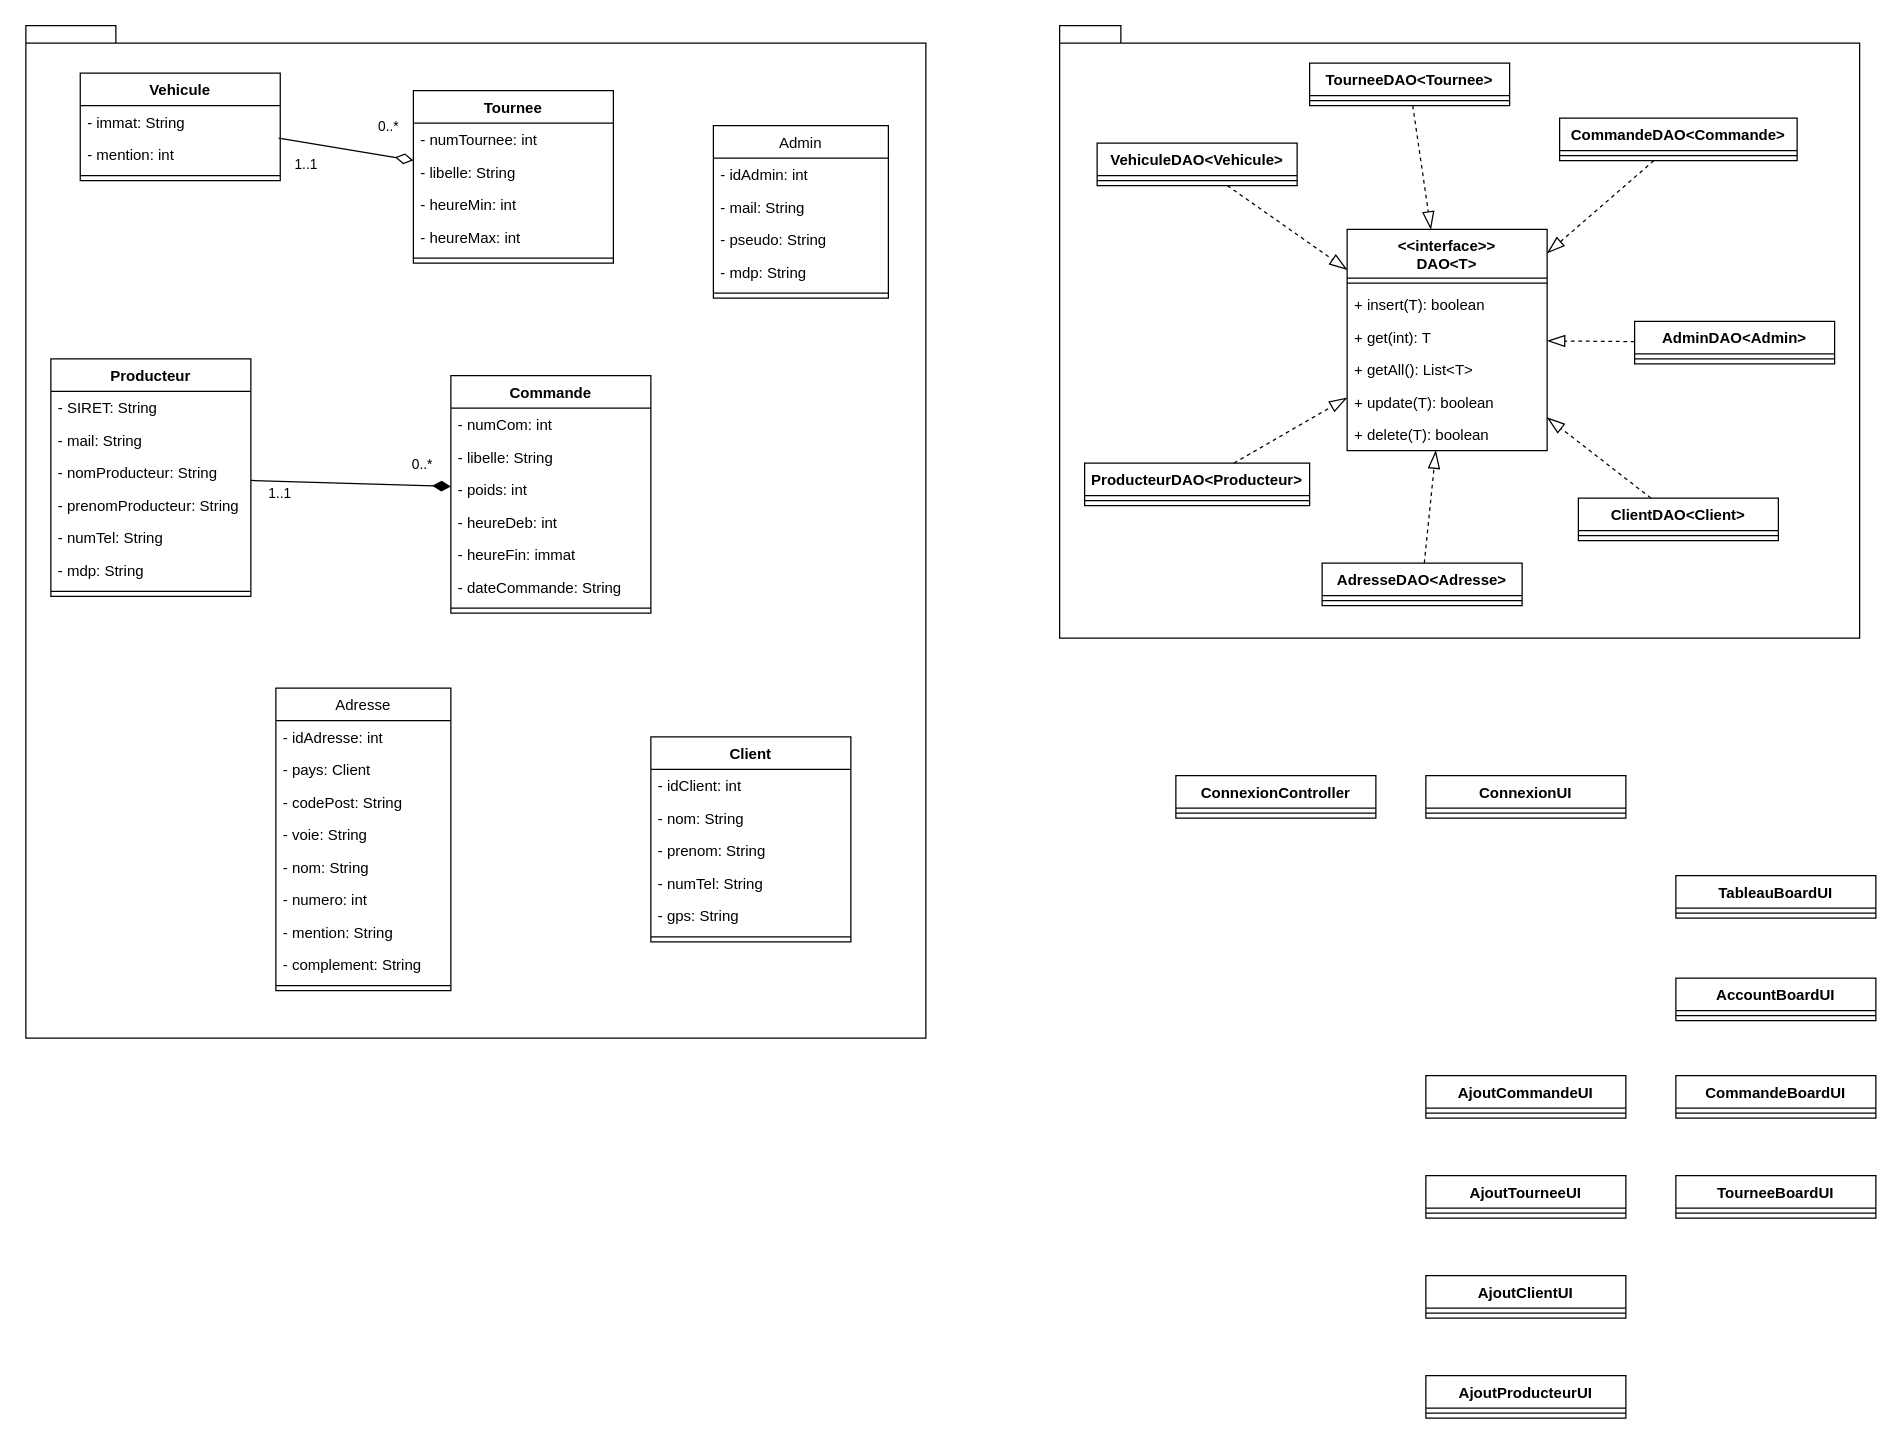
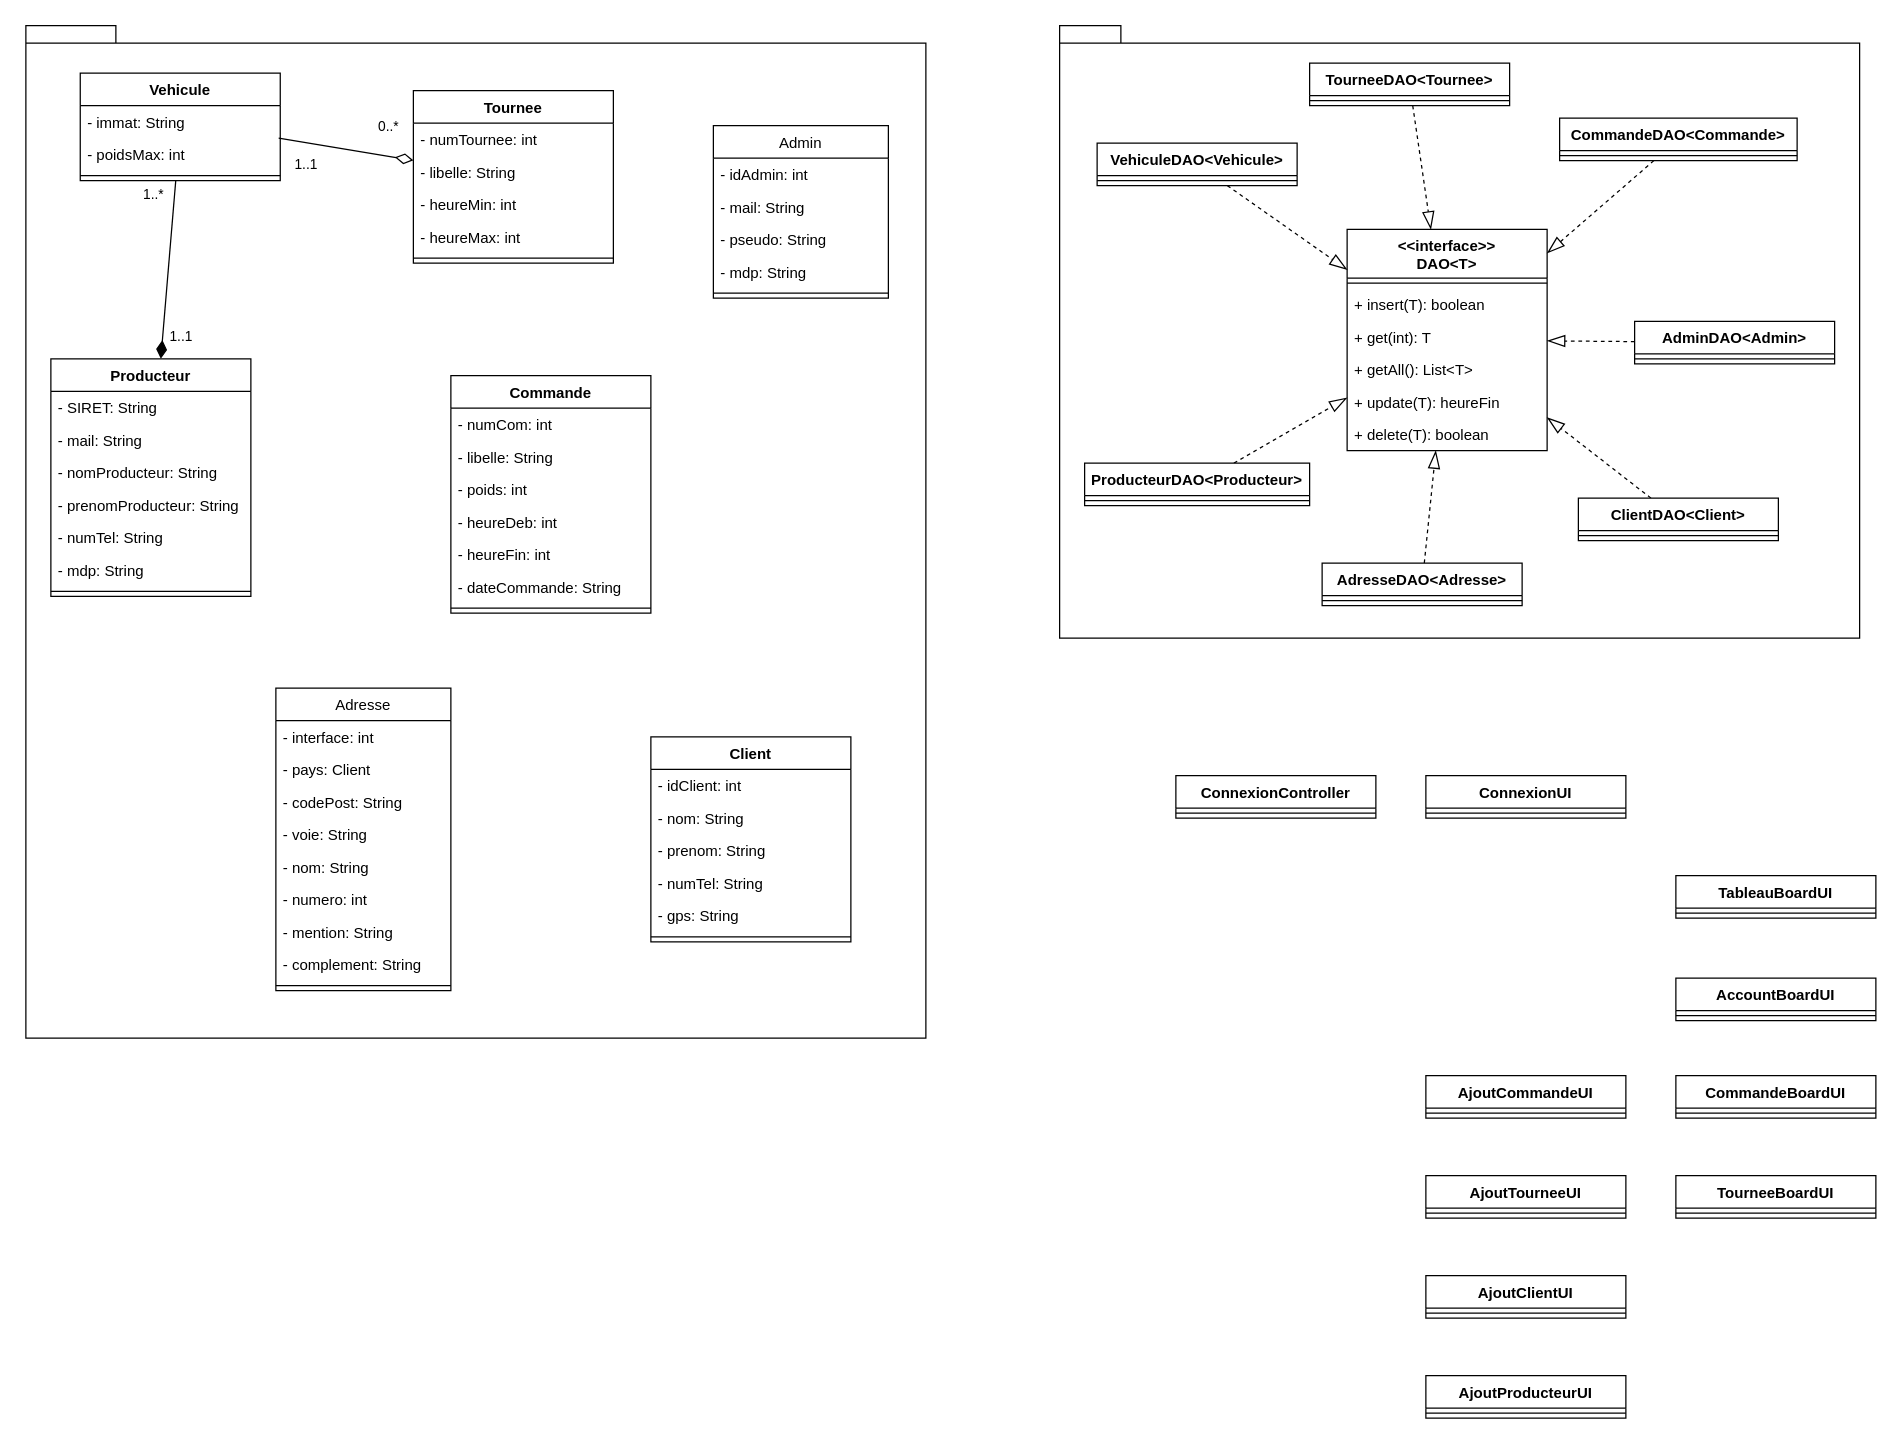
node "- mention: int": label "- mention: int" -> "- poidsMax: int"
edge "Vehicule" -> "Producteur": added, labels "1..*", "1..1"
node "+ update(T): boolean": label "+ update(T): boolean" -> "+ update(T): heureFin"
edge "Producteur" -> "- poids: int": removed, labels "1..1", "0..*"
node "- heureFin: immat": label "- heureFin: immat" -> "- heureFin: int"
node "- idAdresse: int": label "- idAdresse: int" -> "- interface: int"
